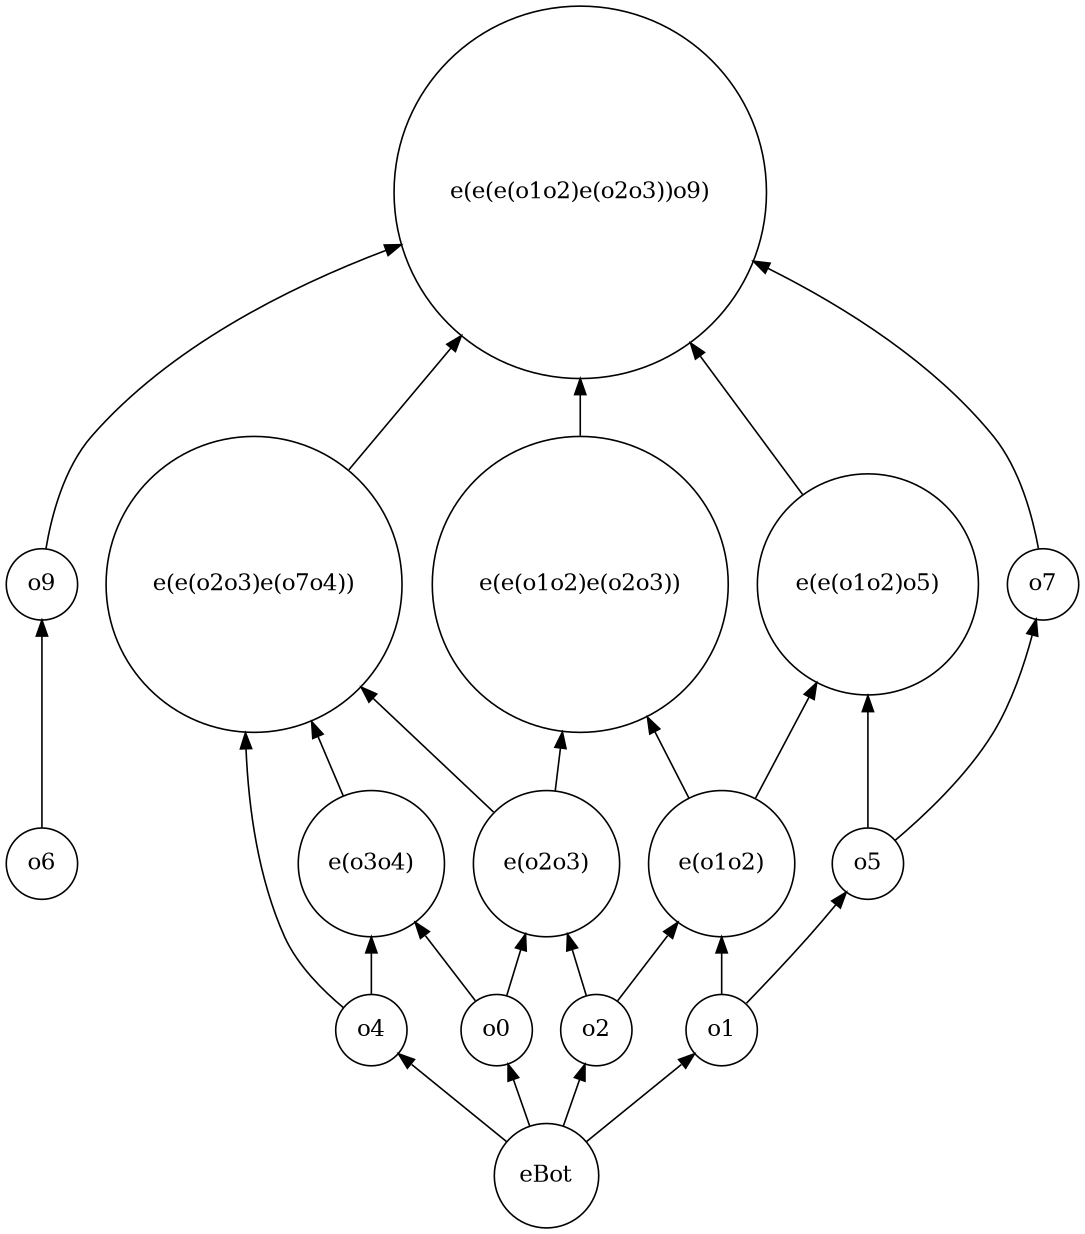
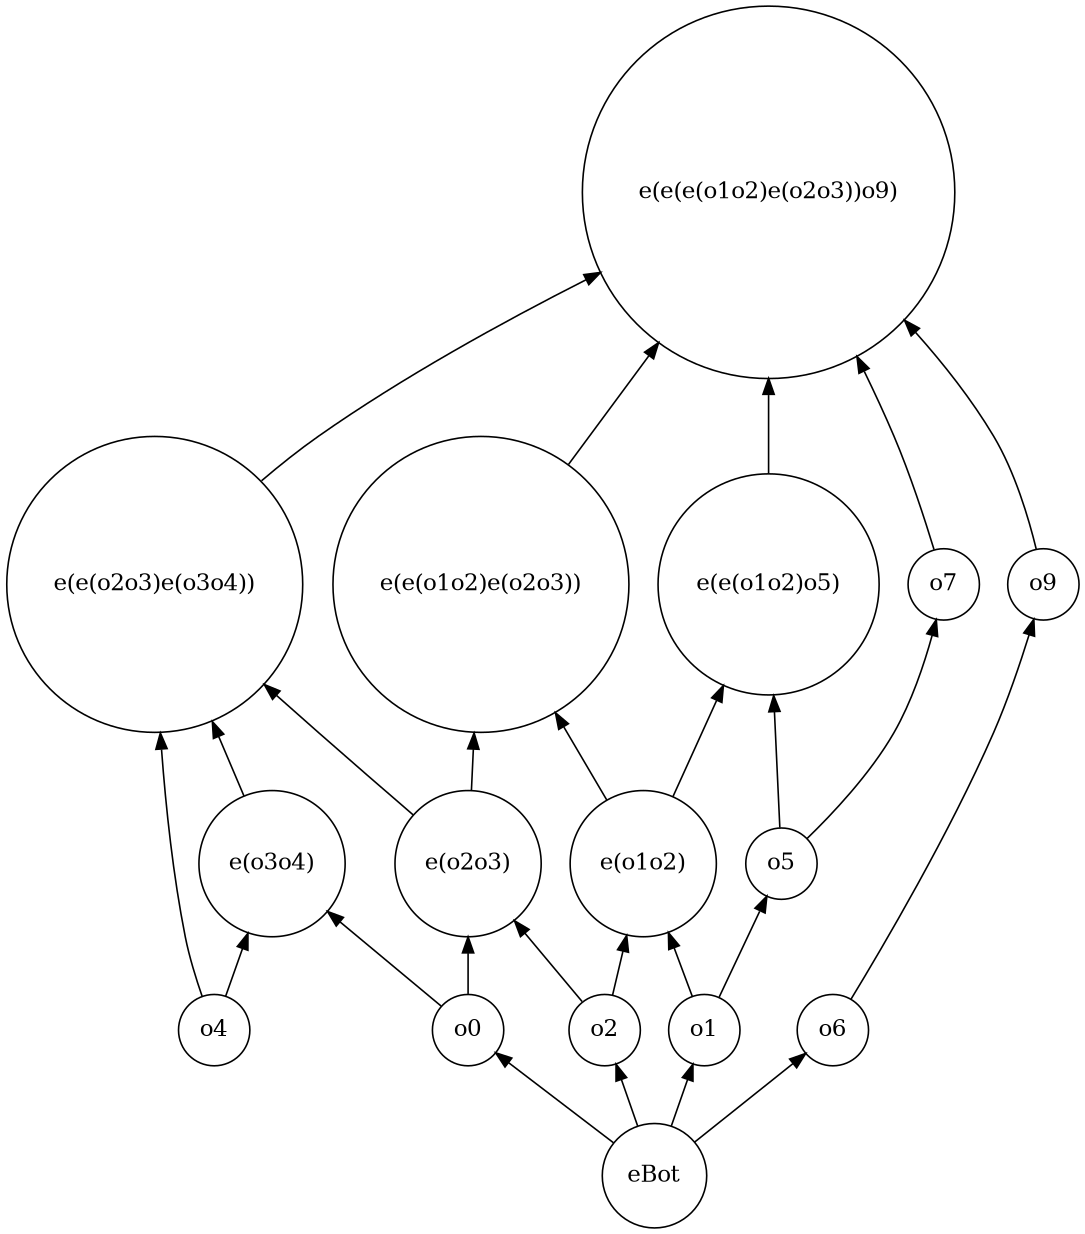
node "e(e(o2o3)e(o7o4))": label "e(e(o2o3)e(o7o4))" -> "e(e(o2o3)e(o3o4))"
edge "eBot" -> "o4": now "eBot" -> "o6"
